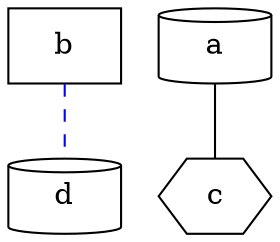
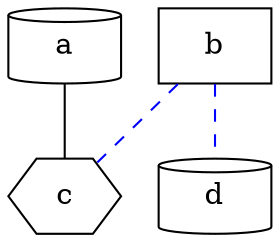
edge "b" -- "c": added
